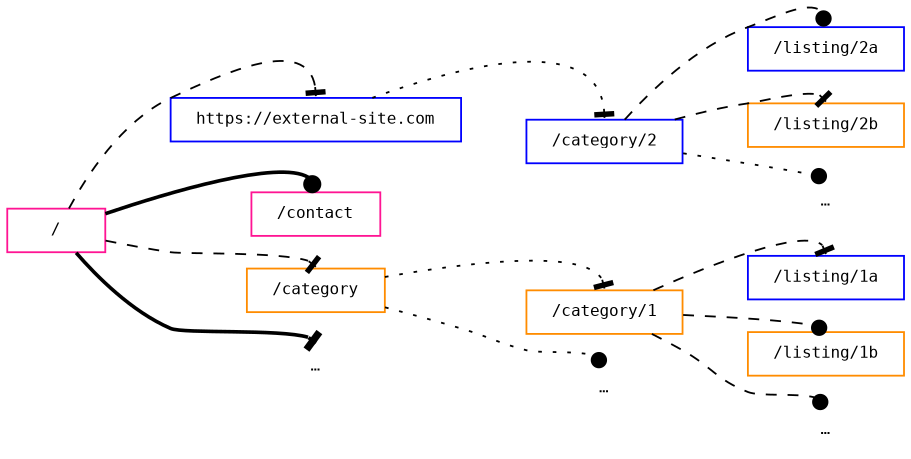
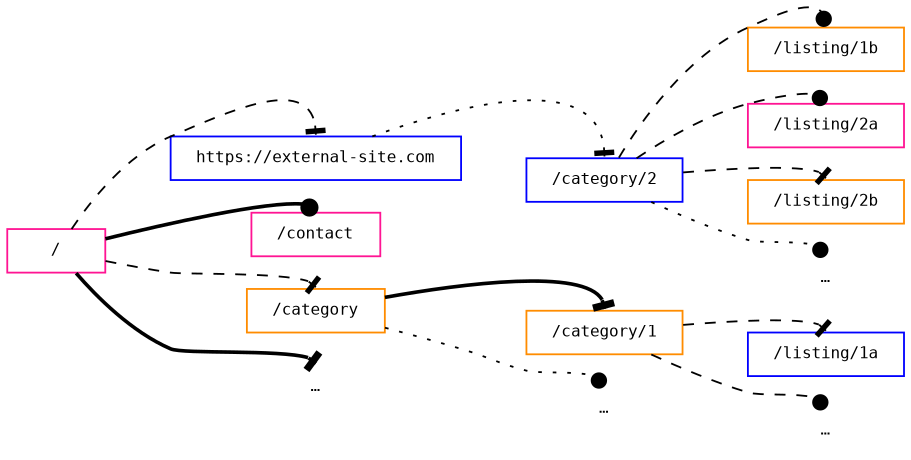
node "/listing/2a": color blue -> deeppink
edge "/category" -> "/category/1": style dotted -> bold
edge "/category/1" -> "/listing/1b": now "/category/2" -> "/listing/1b"
